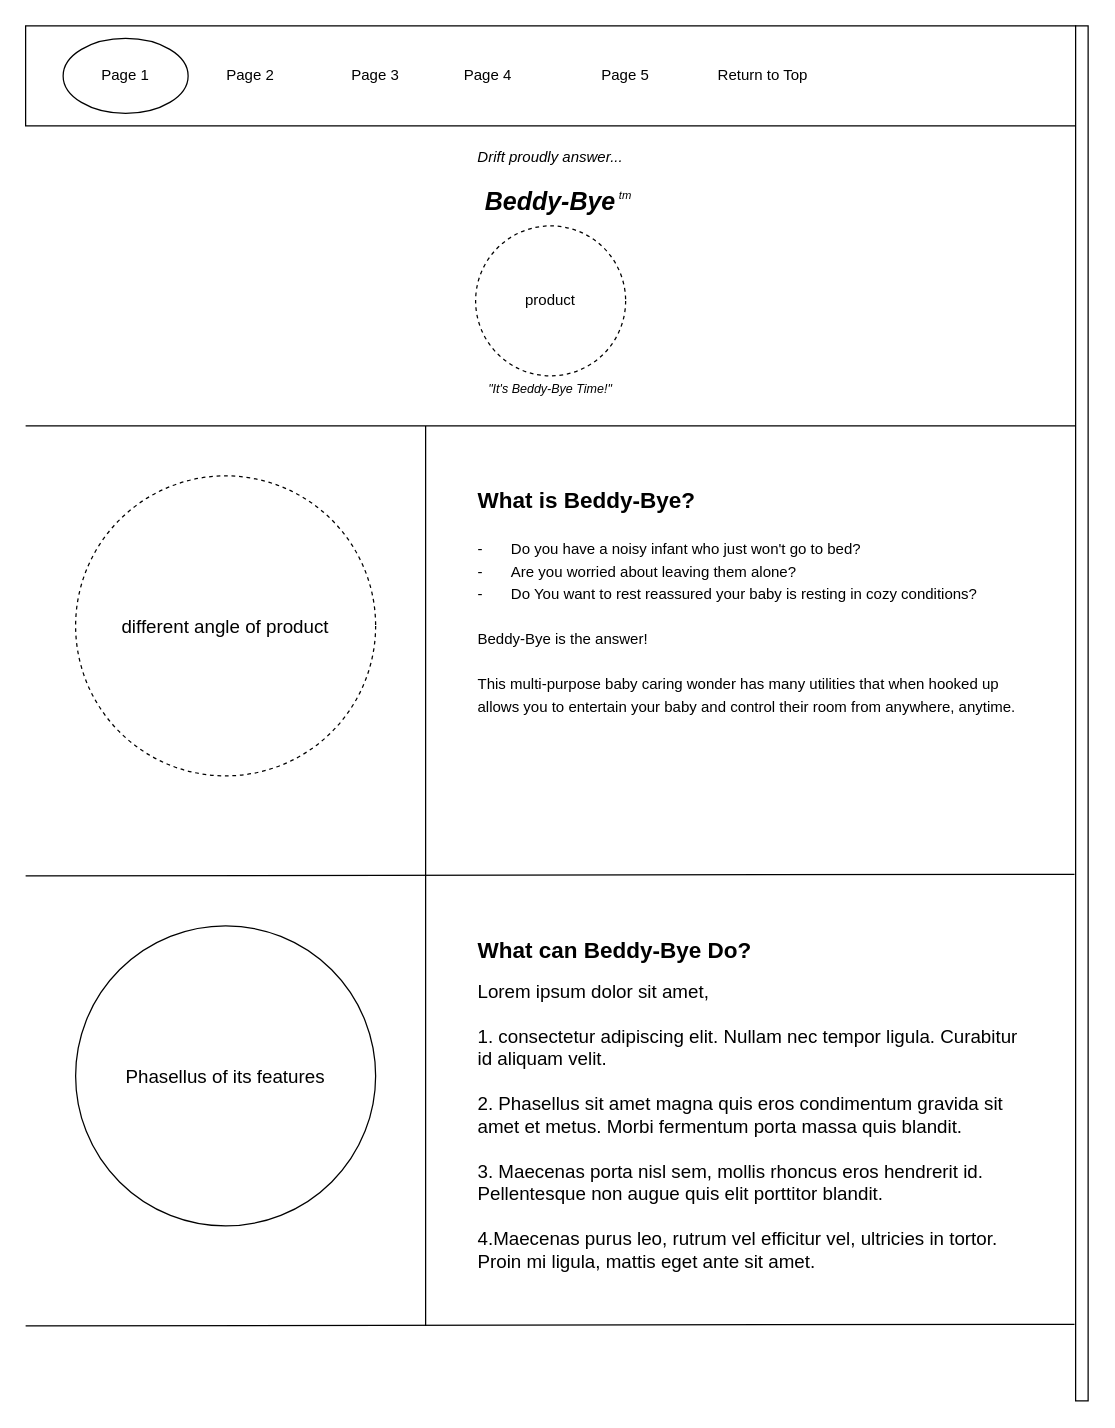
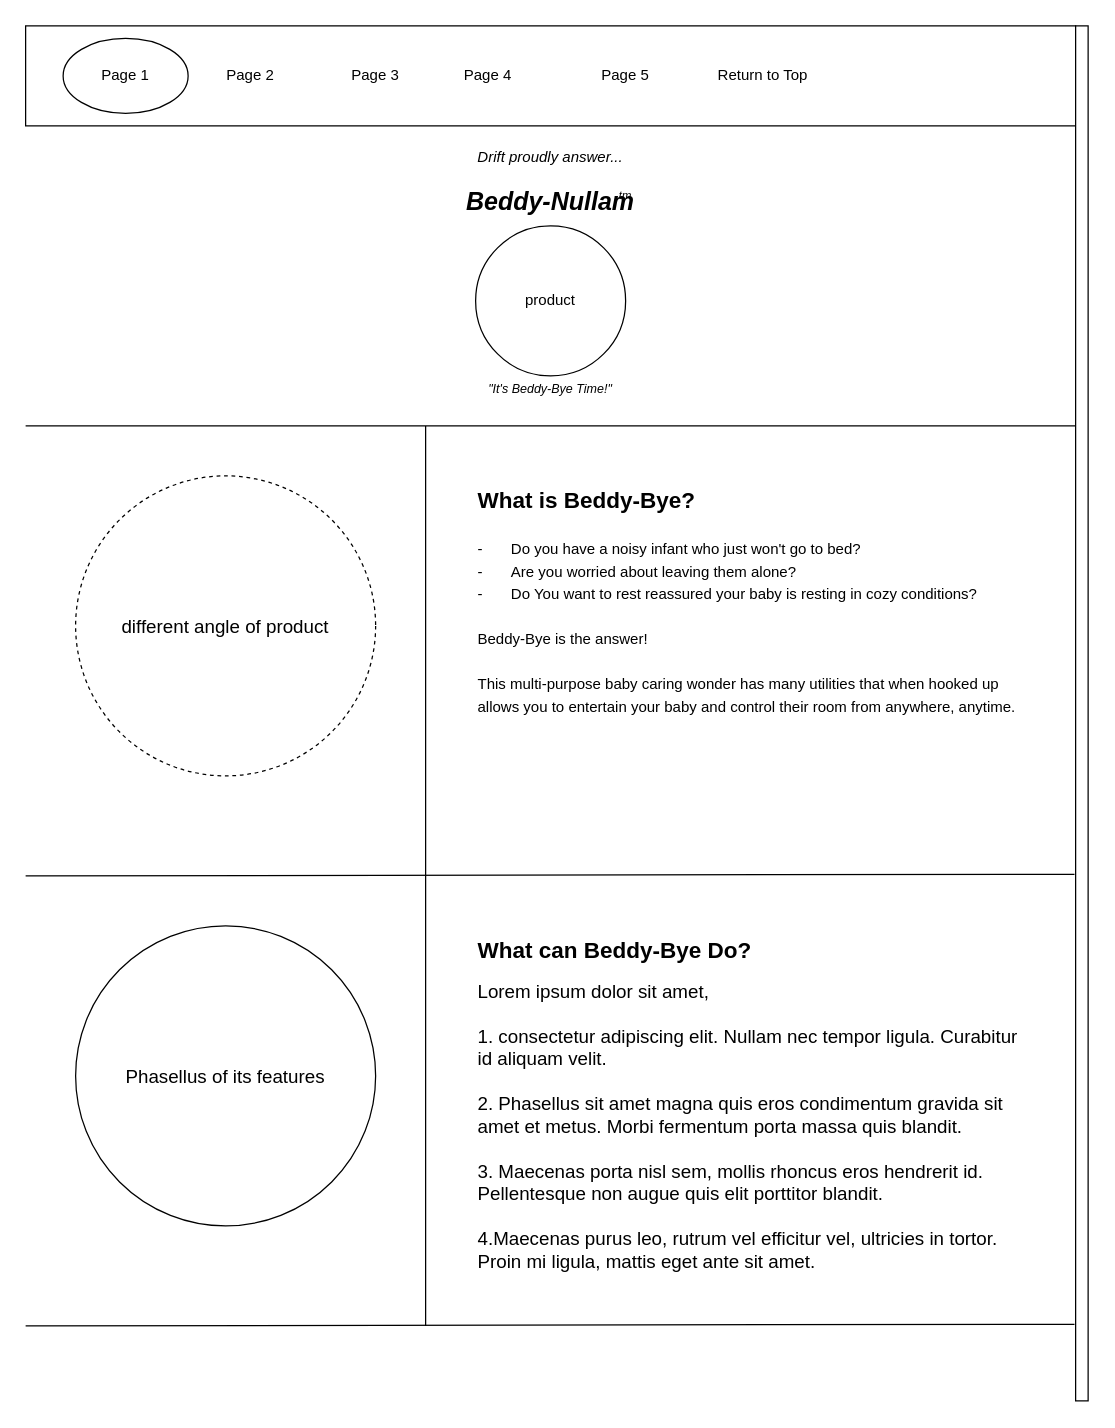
node "Beddy-Bye": label "Beddy-Bye" -> "Beddy-Nullam"
node "product": style dashed -> solid
